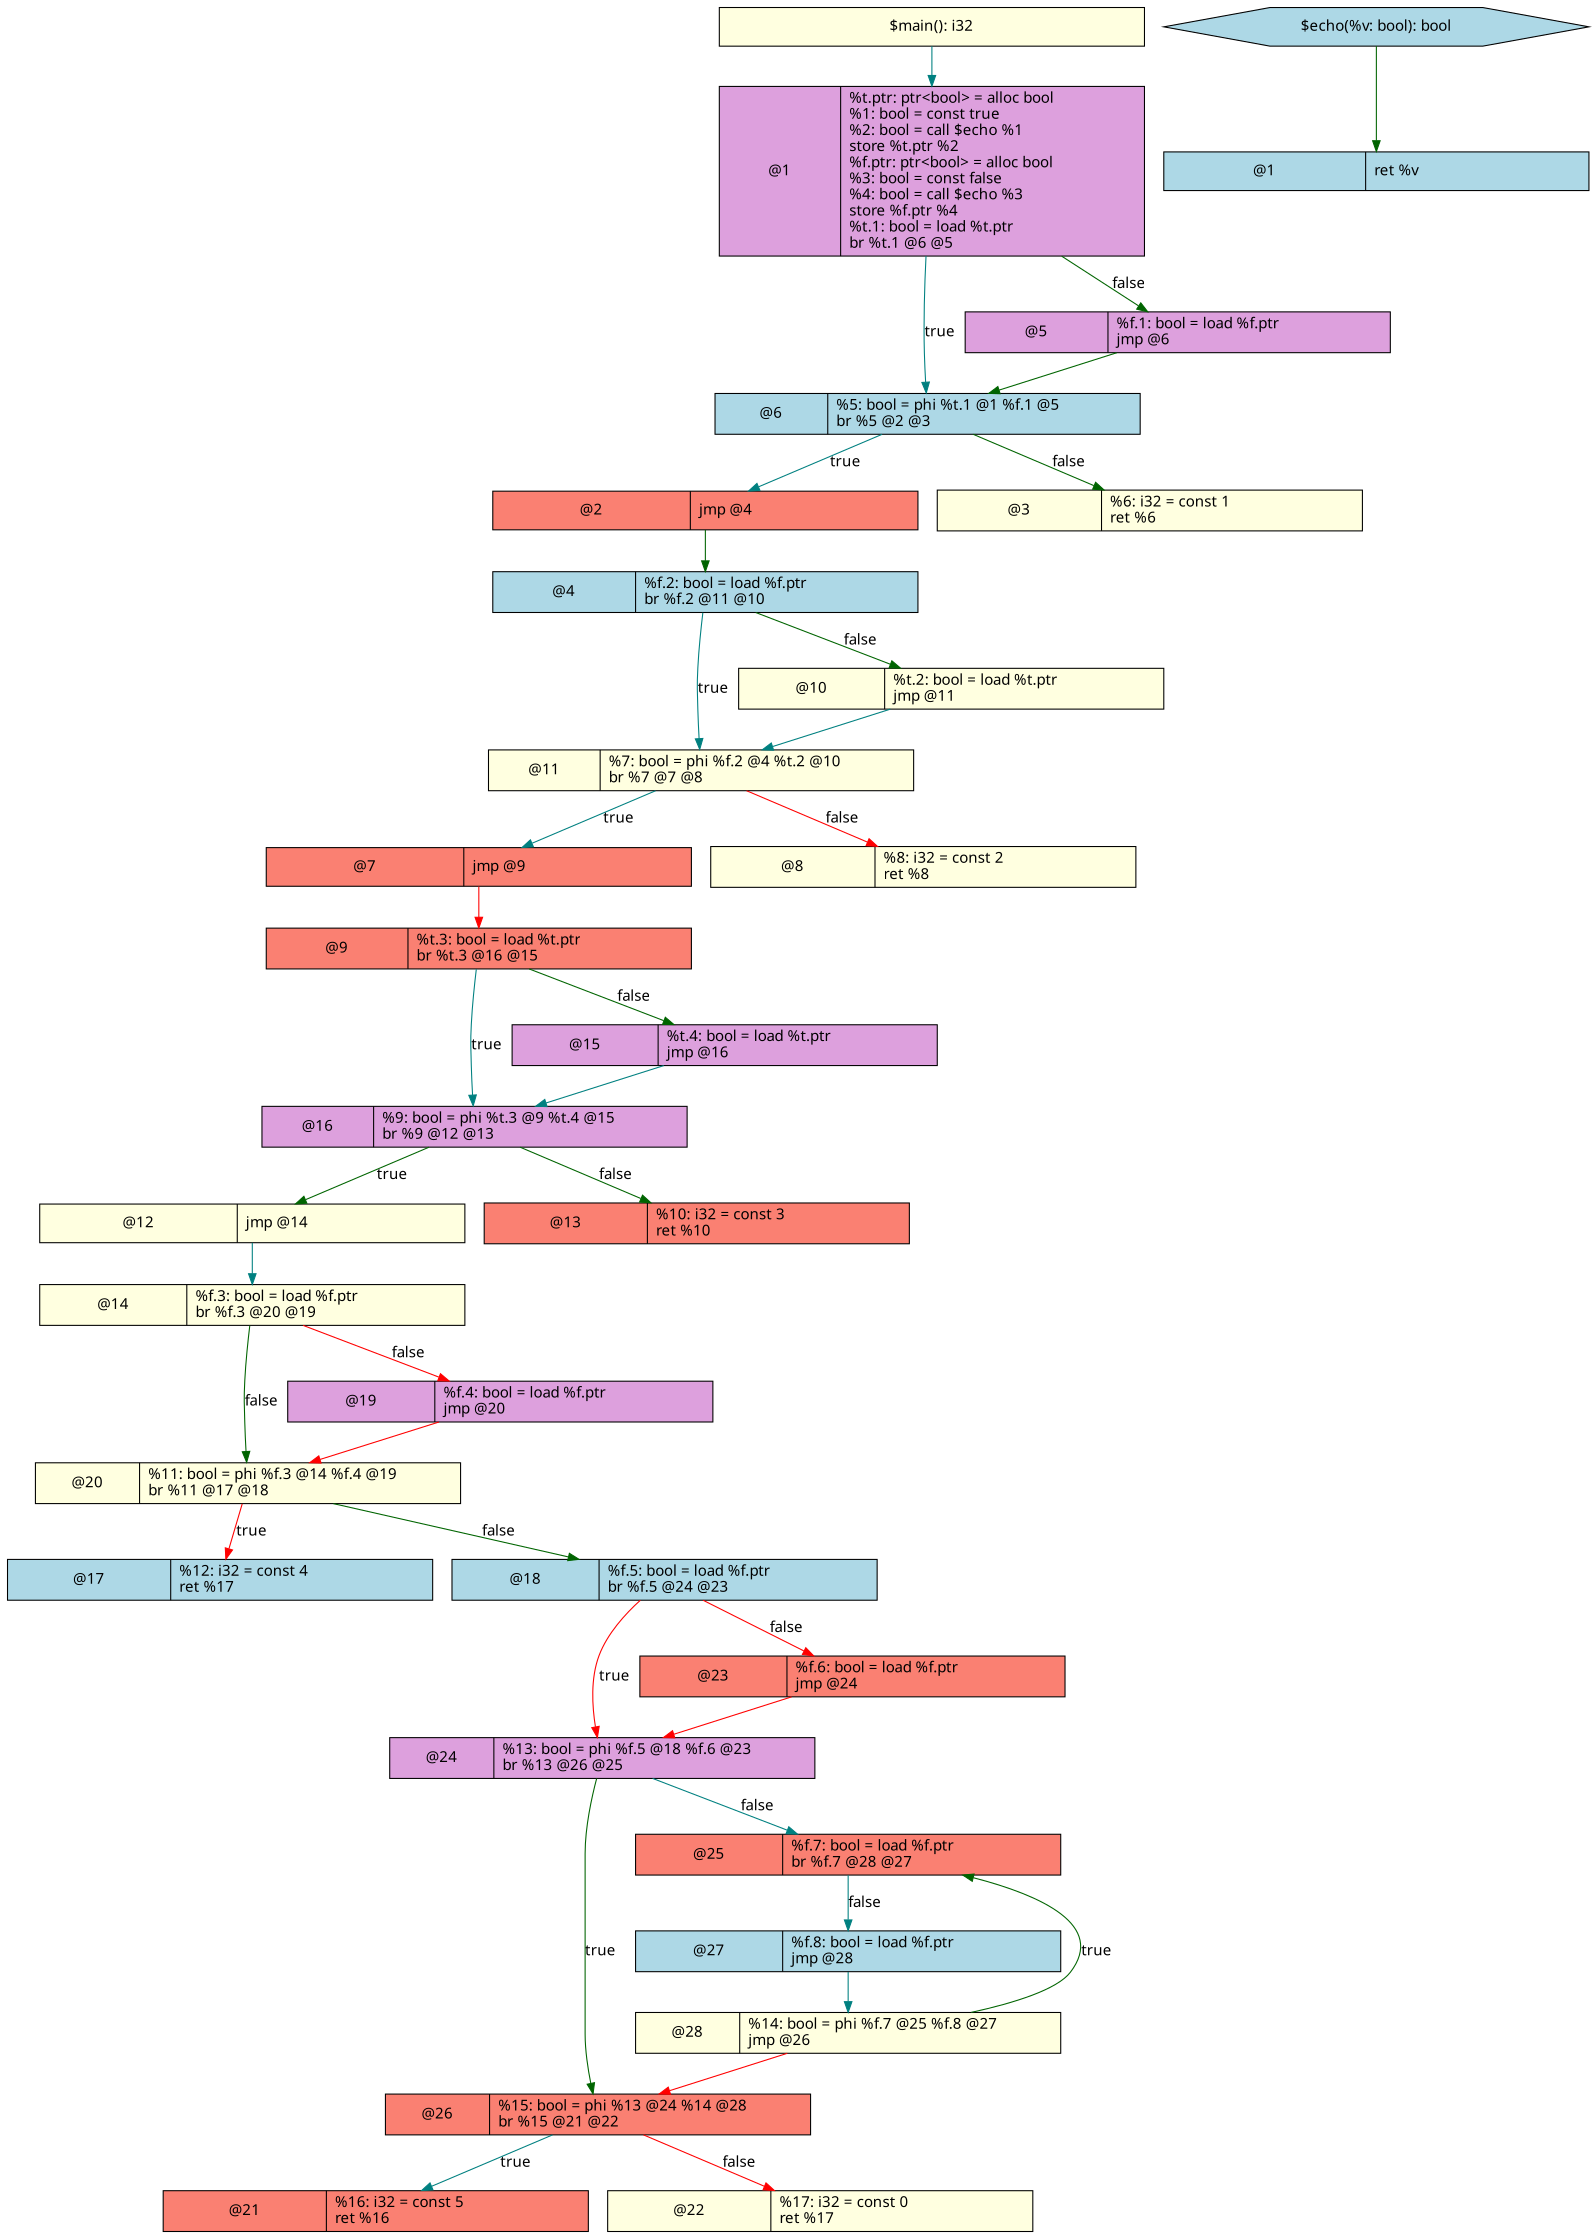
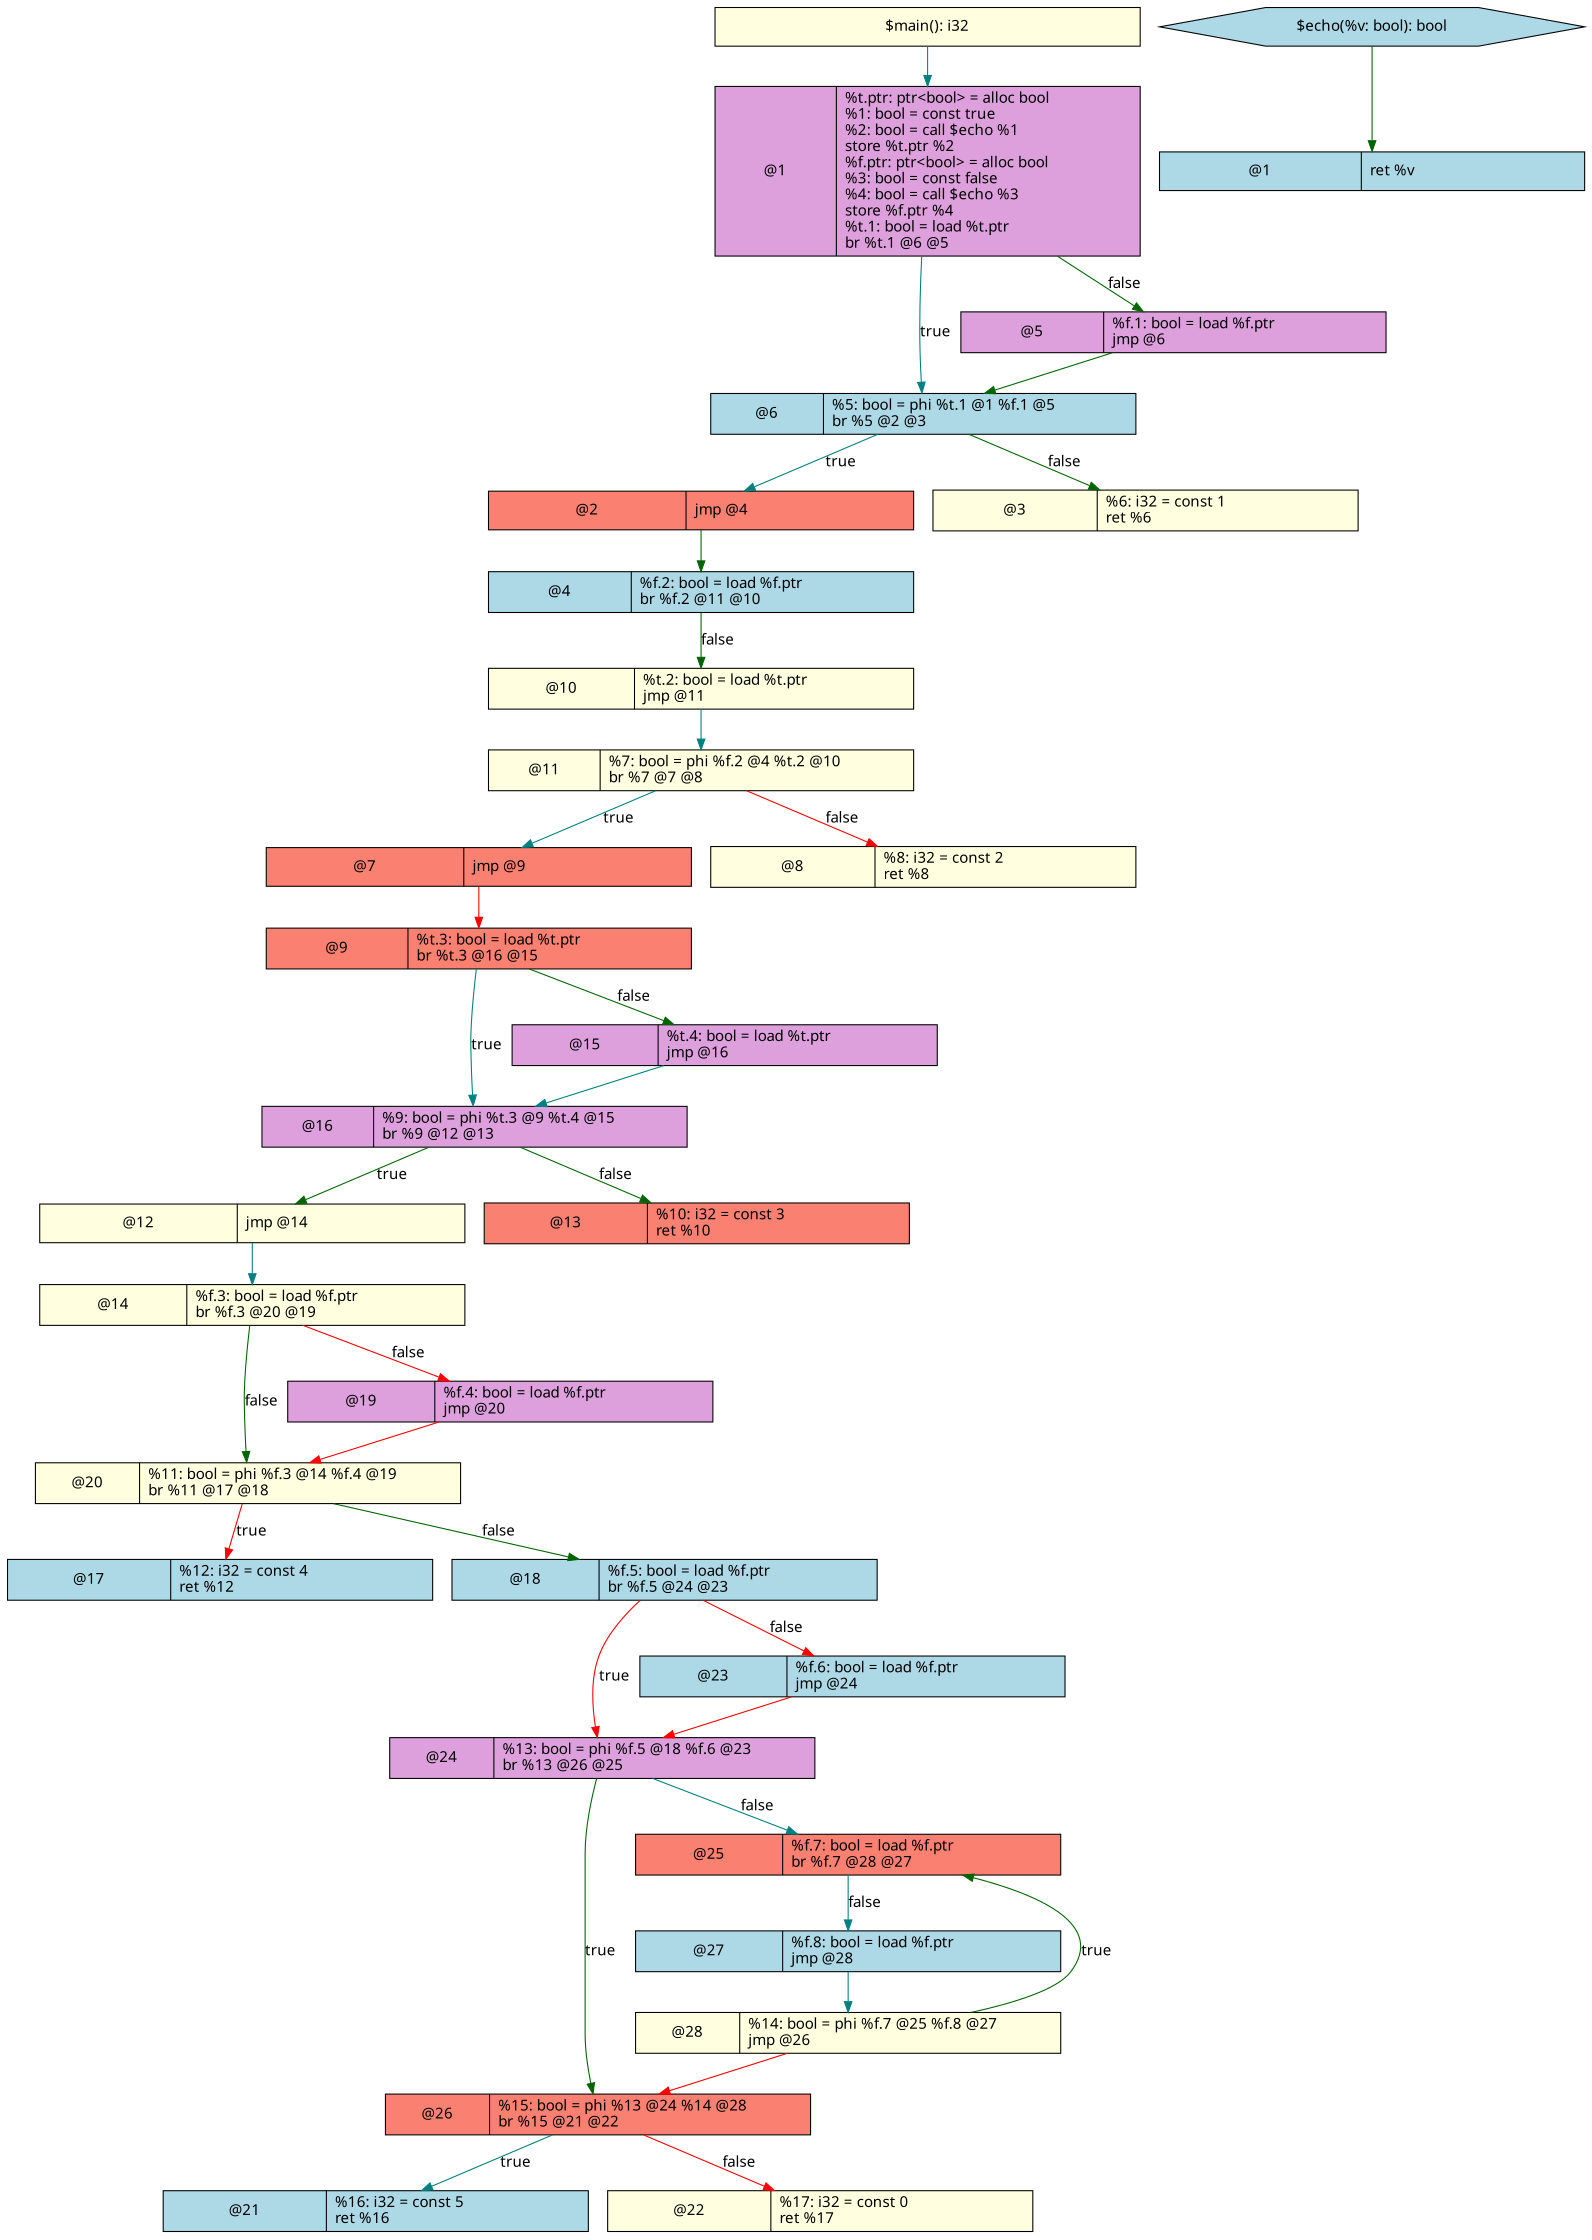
edge "@4" -> "@11": removed, label "true"
node "@17": text "ret %17" -> "ret %12"
node "@23": fillcolor salmon -> lightblue
node "@21": fillcolor salmon -> lightblue
